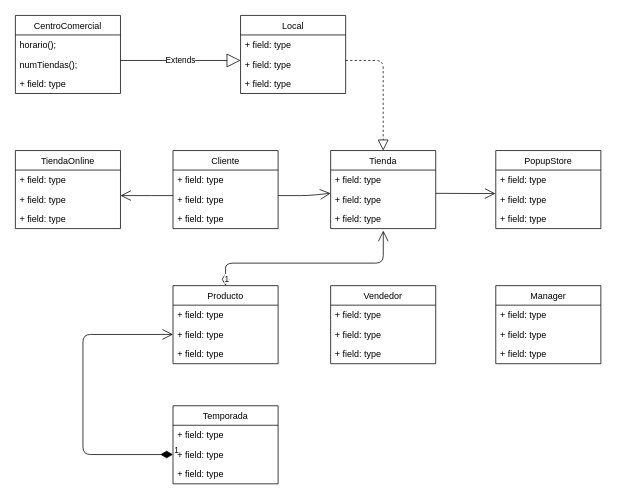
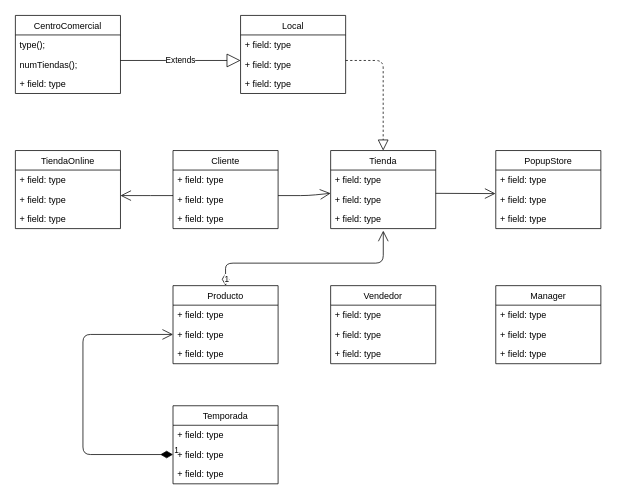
node "horario();": label "horario();" -> "type();"
